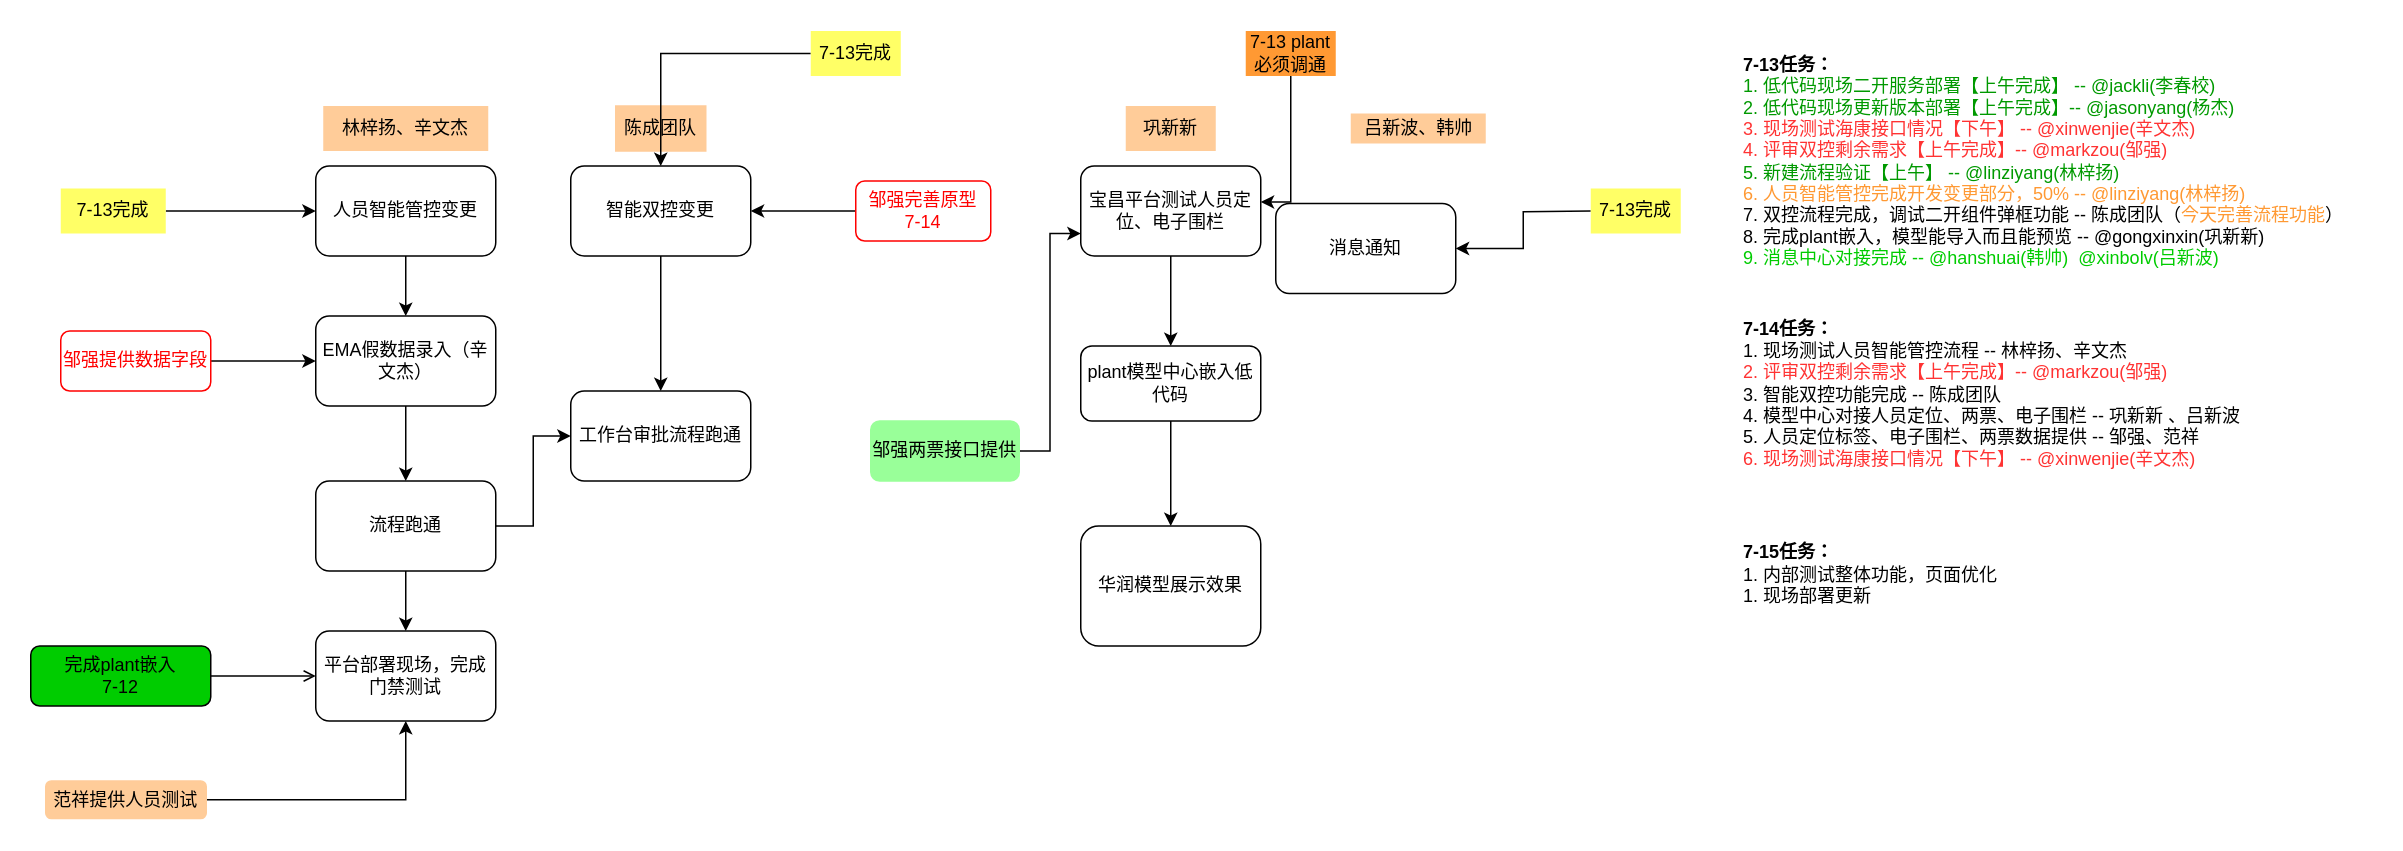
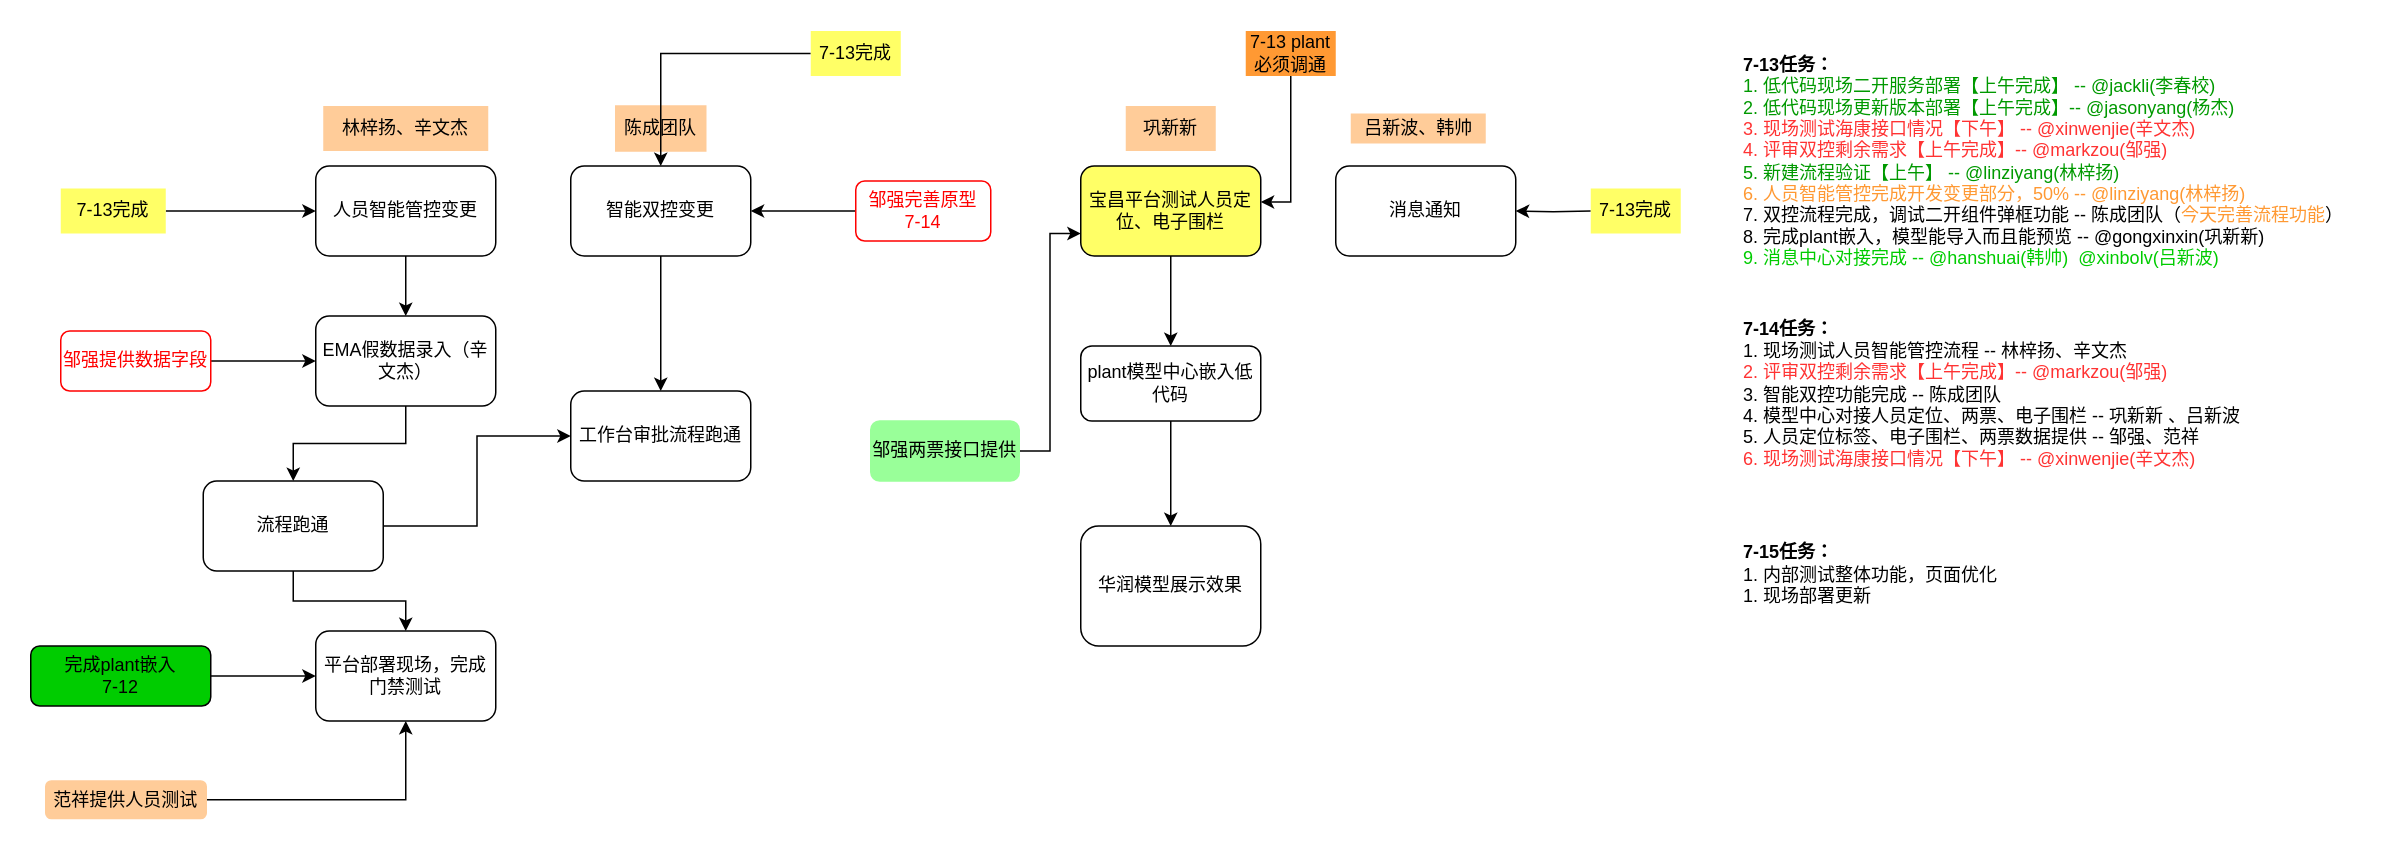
node "宝昌平台测试人员定位、电子围栏": fillcolor #ffffff -> #ffff66
node "消息通知": moved (1366, 248) -> (1426, 211)
node "流程跑通": moved (406, 526) -> (293, 526)
edge "完成plant嵌入 7-12" -> "平台部署现场，完成门禁测试": arrowhead open -> classic
